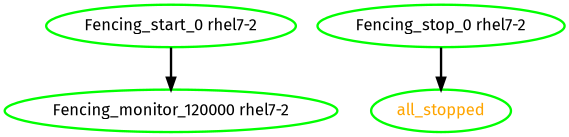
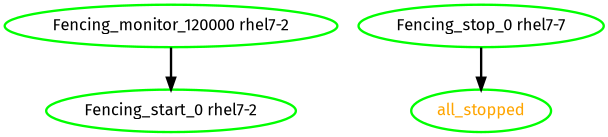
node "Fencing_stop_0 rhel7-2": label "Fencing_stop_0 rhel7-2" -> "Fencing_stop_0 rhel7-7"
edge "Fencing_start_0 rhel7-2" -> "Fencing_monitor_120000 rhel7-2": reversed
